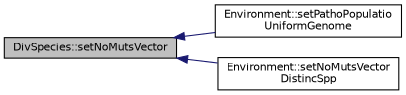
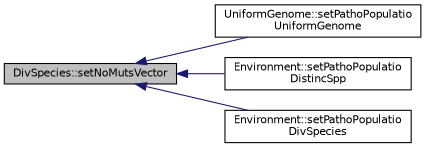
node "Environment::setPathoPopulatio UniformGenome": label "Environment::setPathoPopulatio UniformGenome" -> "UniformGenome::setPathoPopulatio UniformGenome"
node "Environment::setNoMutsVector DistincSpp": label "Environment::setNoMutsVector DistincSpp" -> "Environment::setPathoPopulatio DistincSpp"
node "Environment::setPathoPopulatio DivSpecies": added
